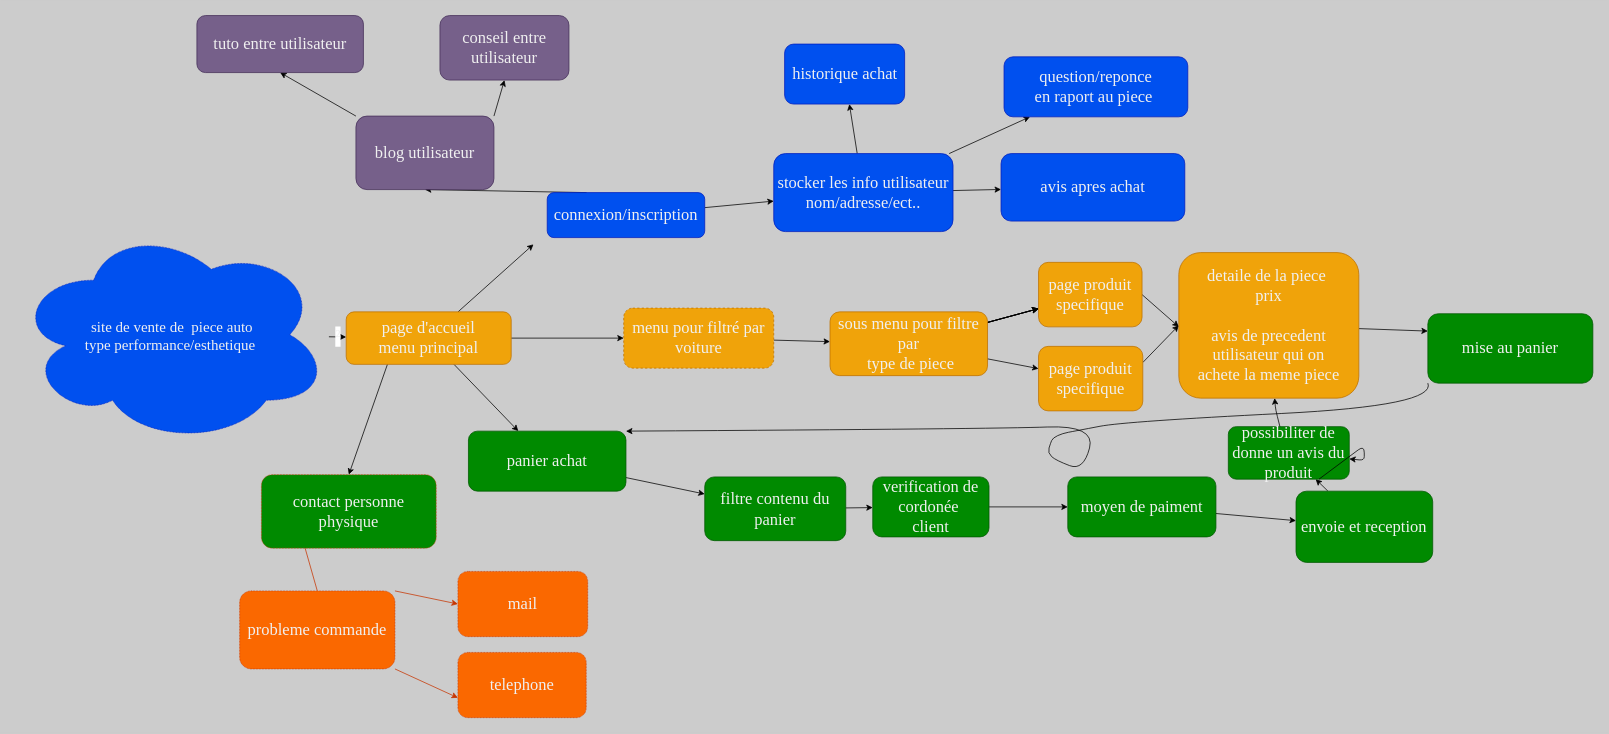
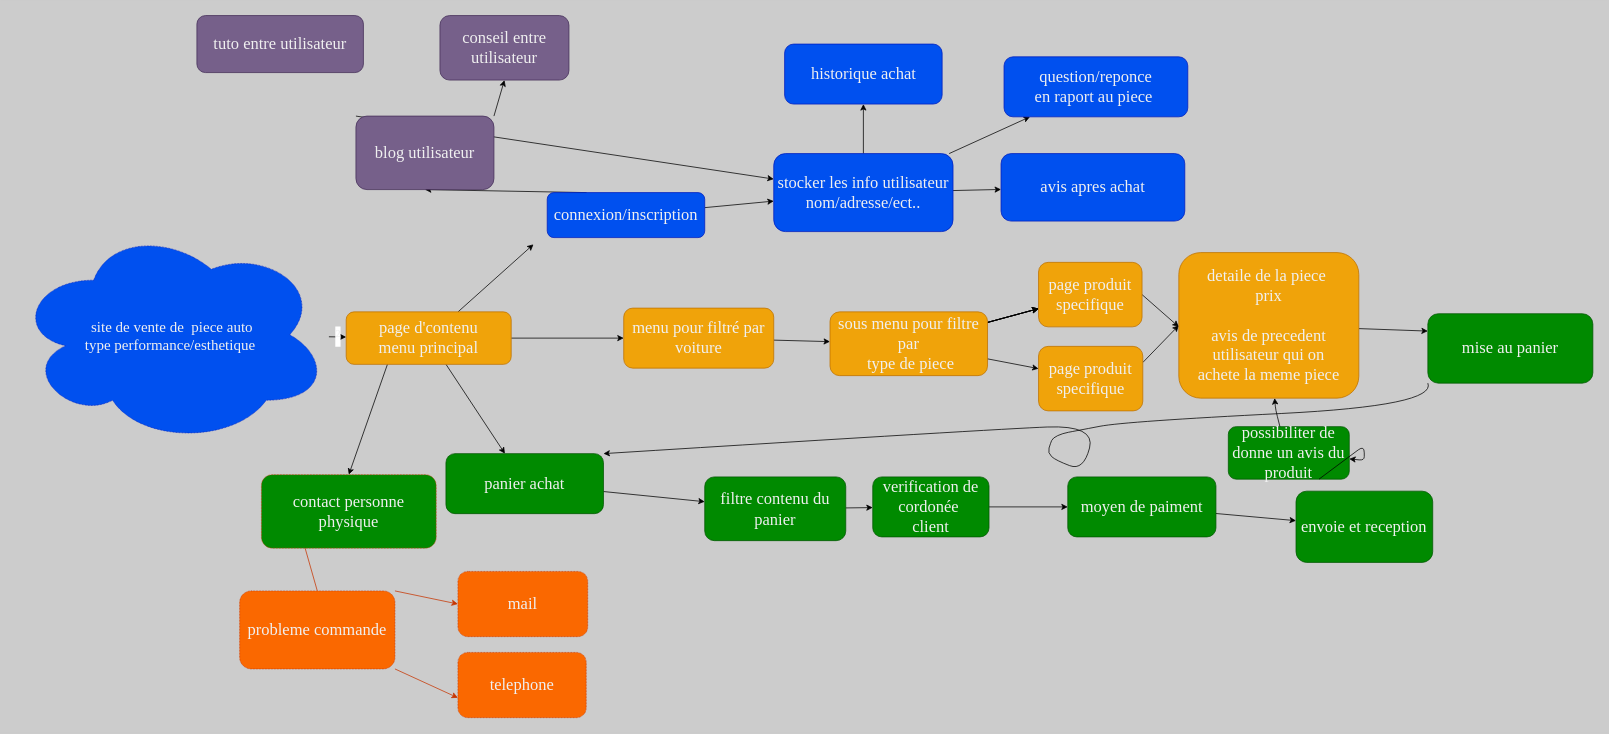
node "historique achat": size 120x60 -> 158x60
edge "blog utilisateur" -> "tuto entre utilisateur": now "blog utilisateur" -> "stocker les info utilisateurnom/adresse/ect.."
node "page d'accueilmenu principal": label "page d'accueilmenu principal" -> "page d'contenumenu principal"
node "menu pour filtré par voiture": style dashed -> solid
node "panier achat": moved (547, 461) -> (525, 483)
edge "envoie et reception" -> "possibiliter de donne un avis du produit": removed
